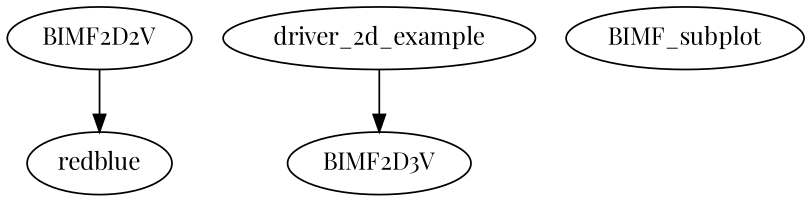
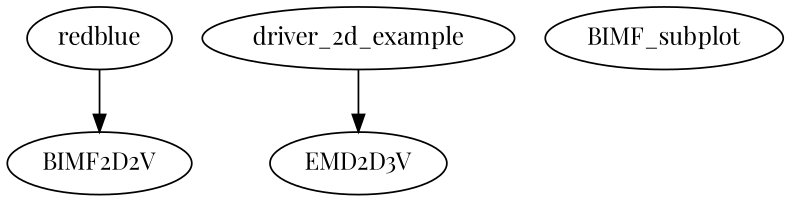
edge "BIMF2D2V" -> "redblue": reversed
node "BIMF2D3V": label "BIMF2D3V" -> "EMD2D3V"
